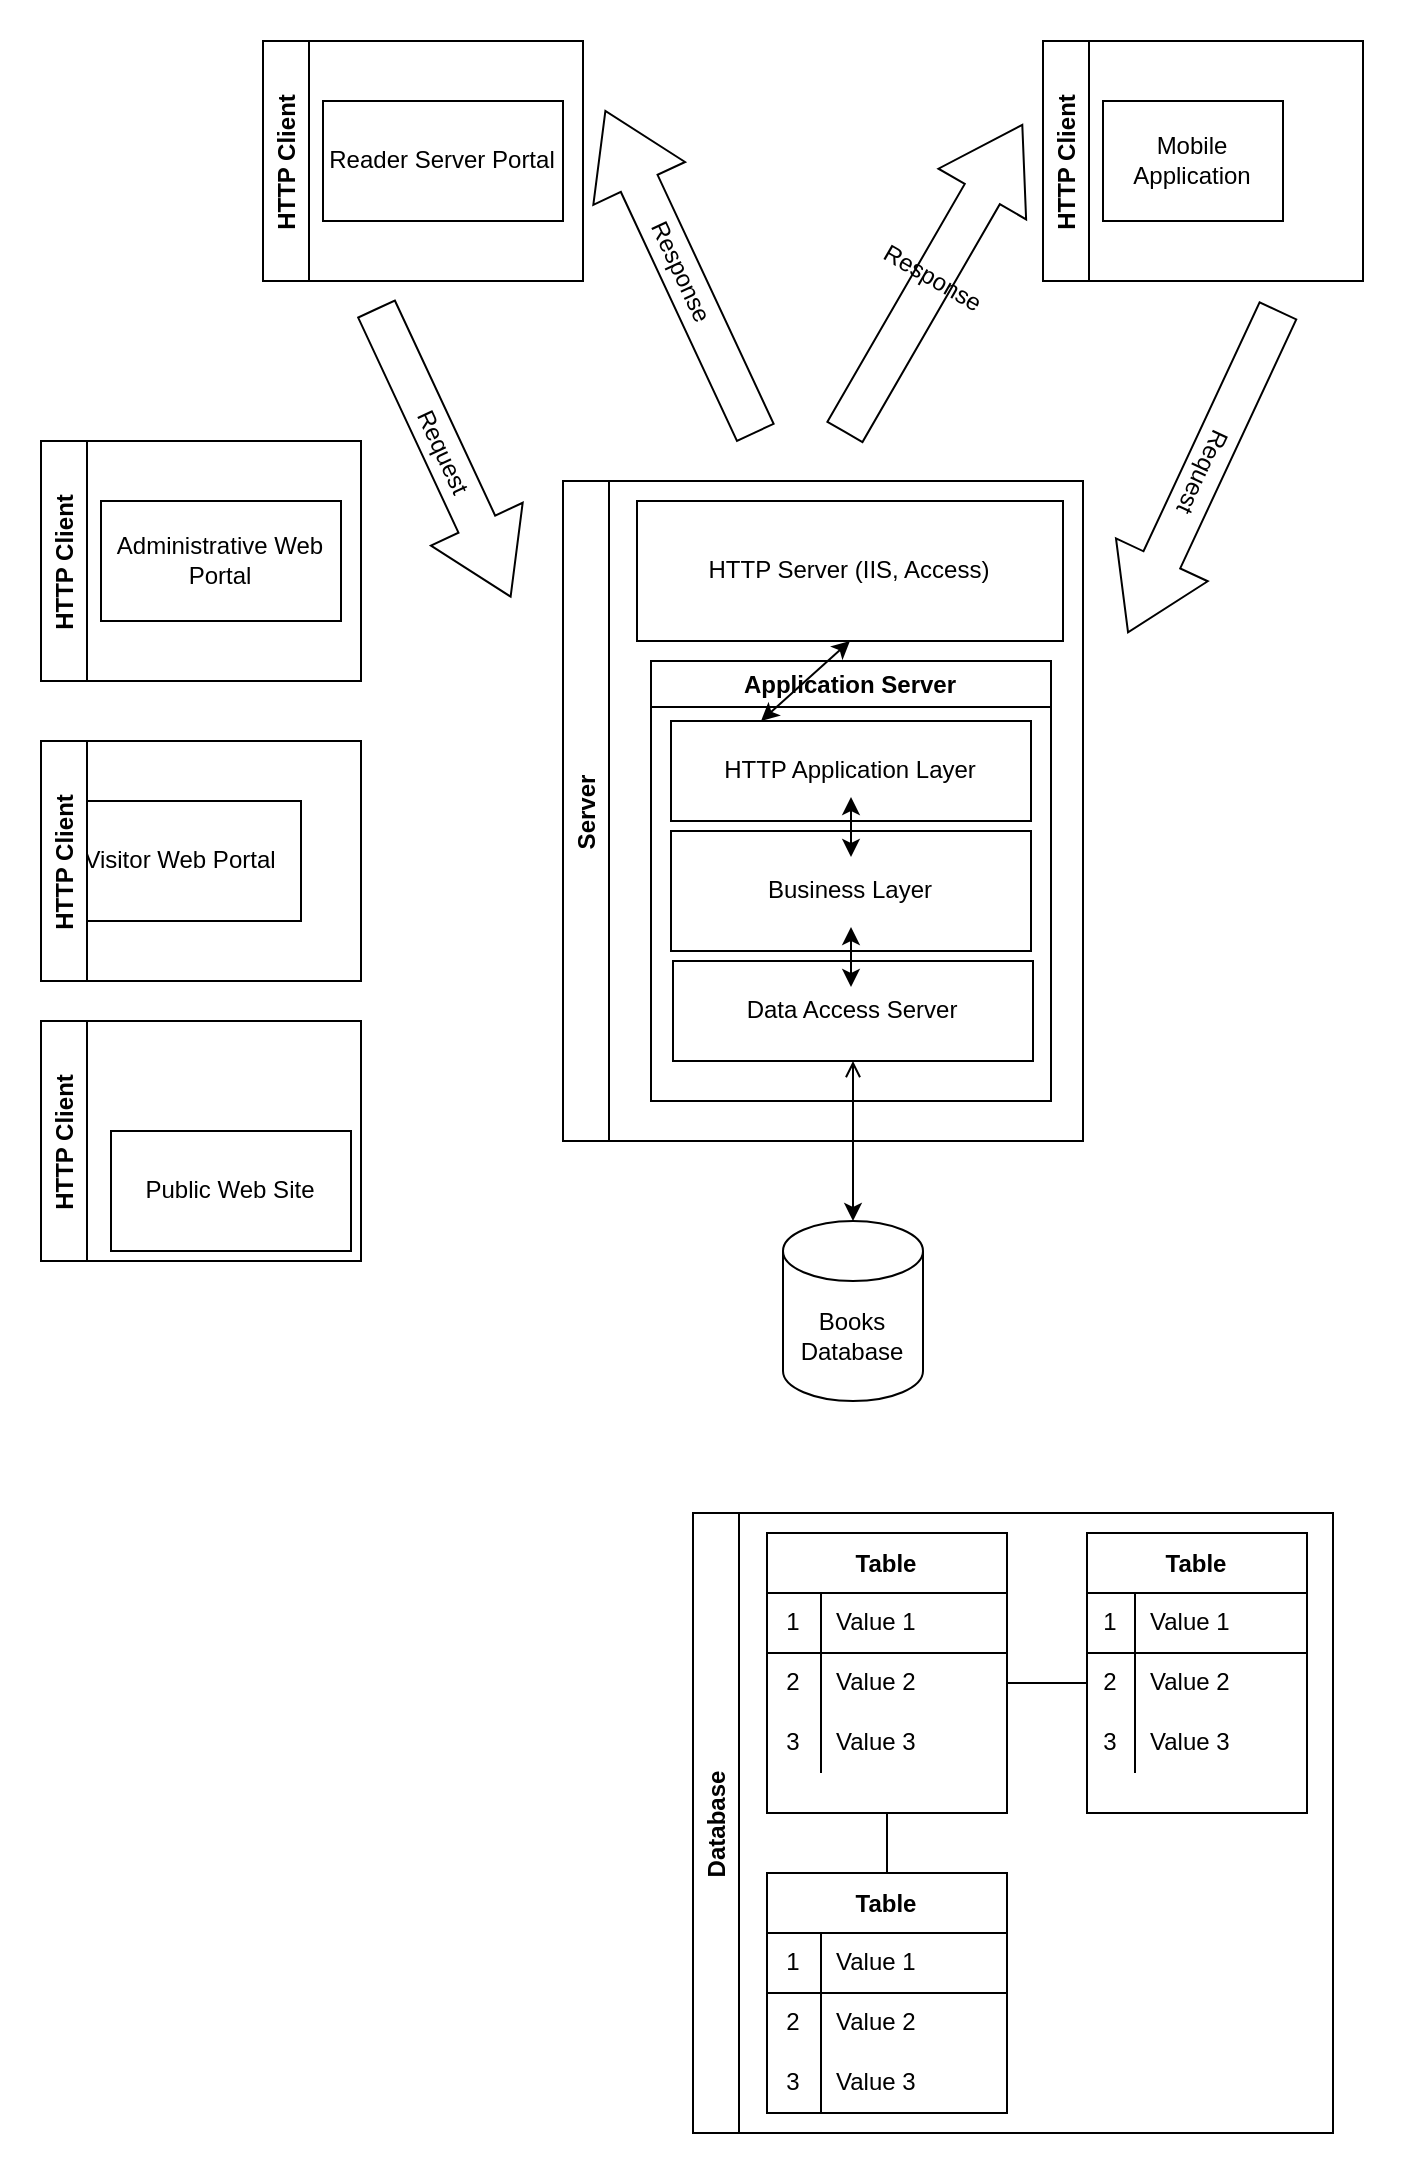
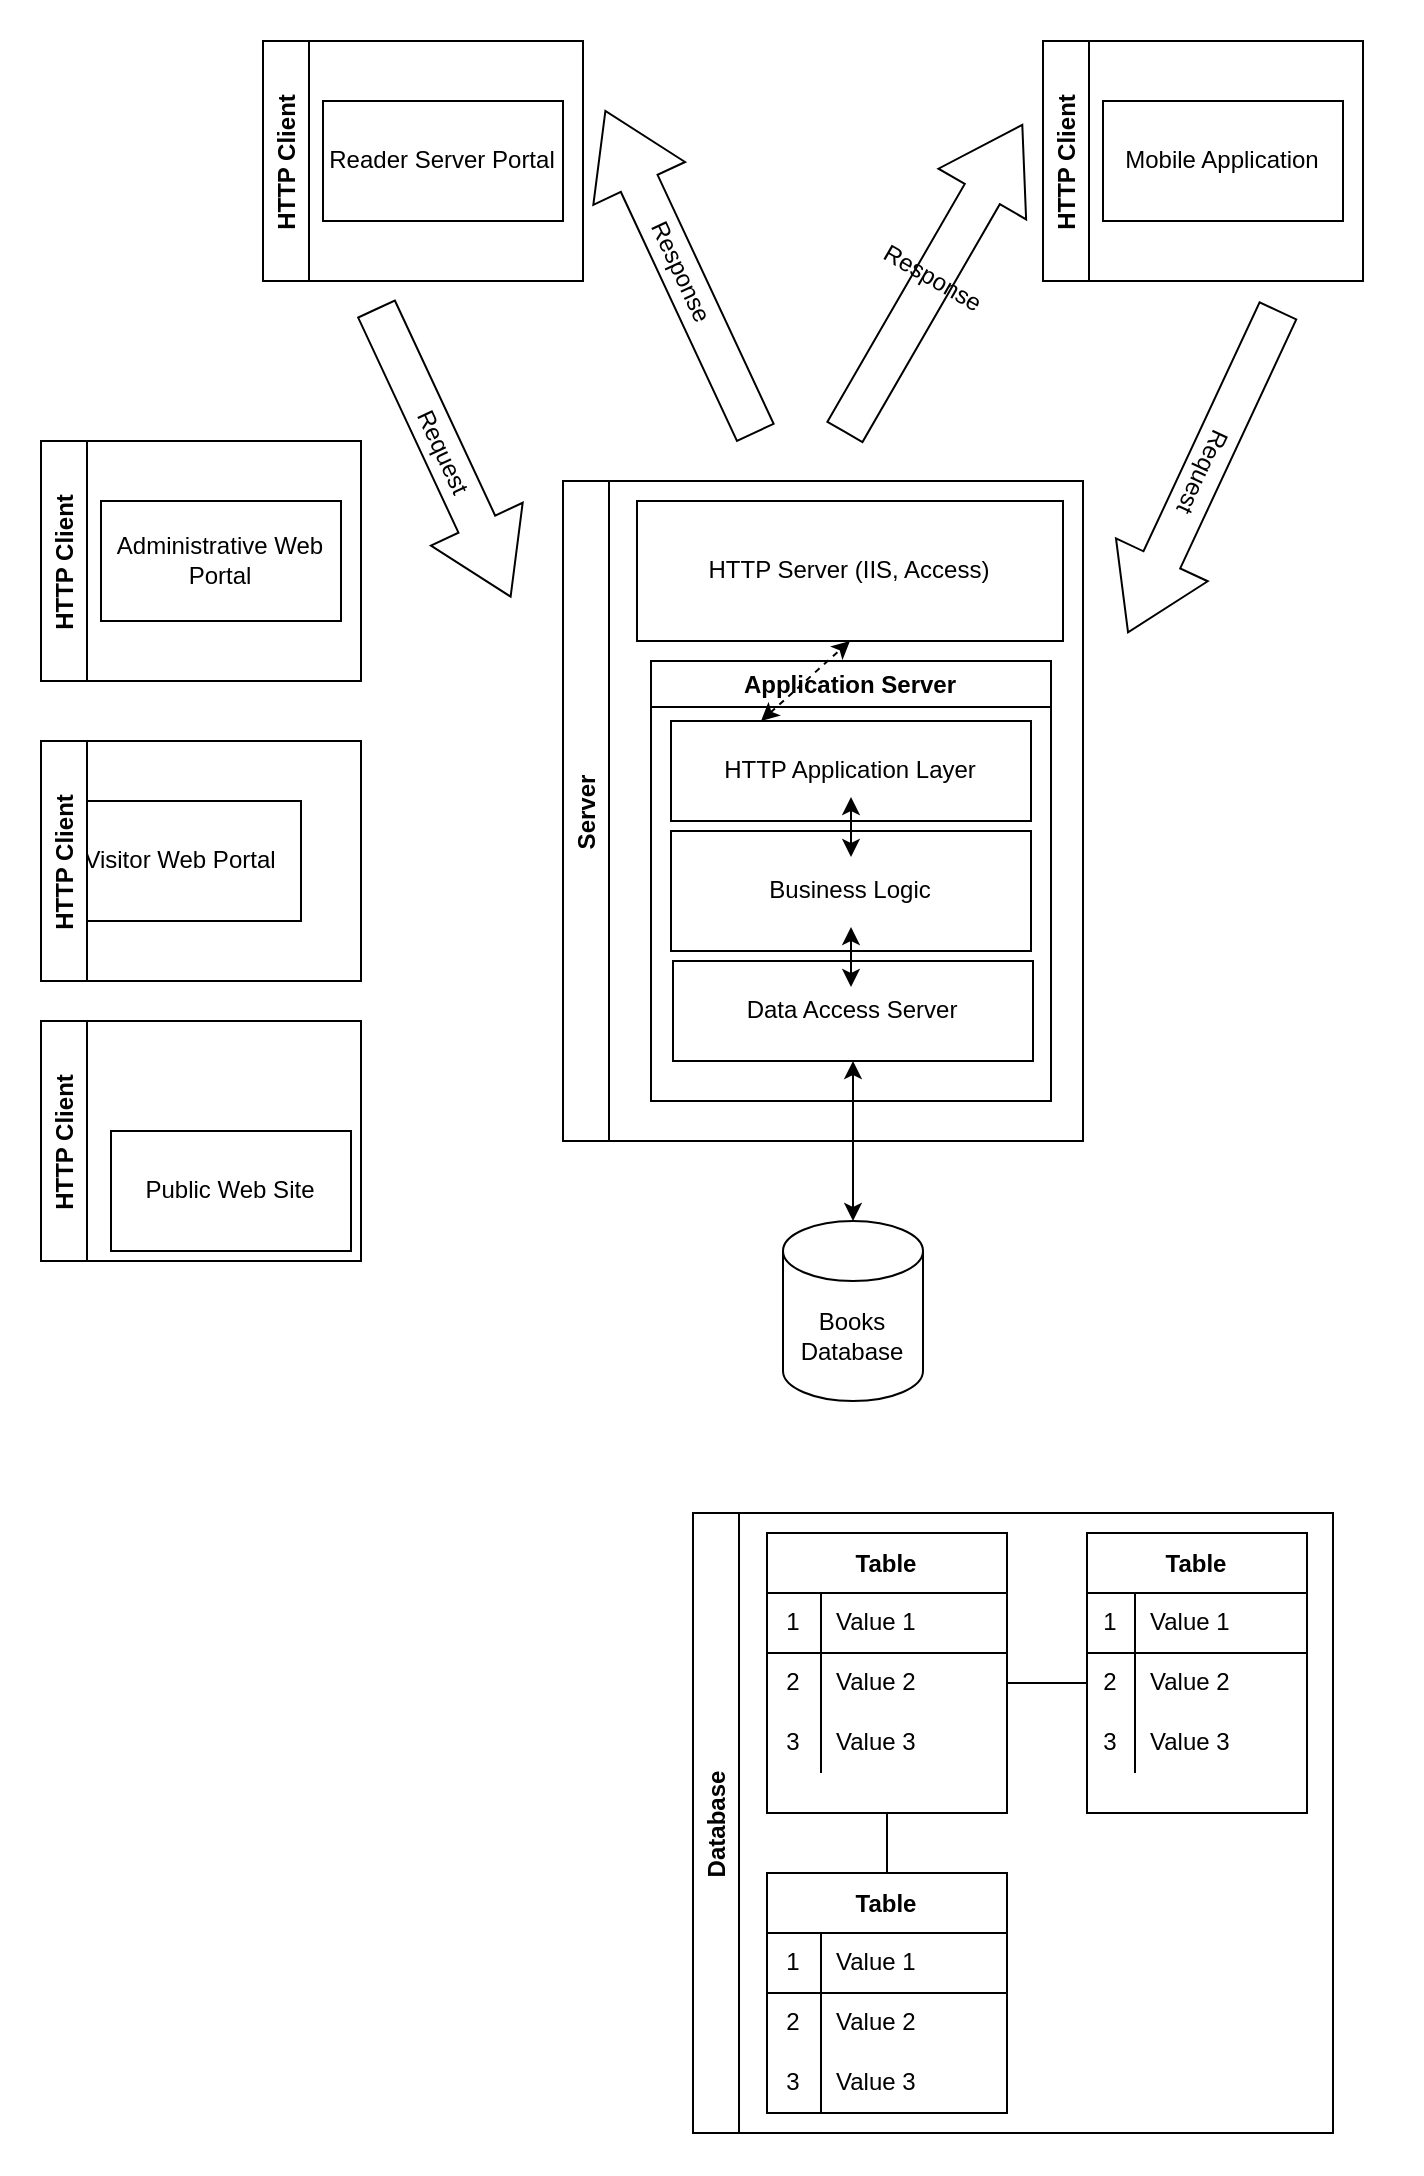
node "Mobile Application": size 180x120 -> 240x120
edge "HTTP Server (IIS, Access)" -- "HTTP Application Layer": style solid -> dashed
node "Business Layer": label "Business Layer" -> "Business Logic"
edge "Data Access Server" -- "Books Database": arrowhead open -> classic
